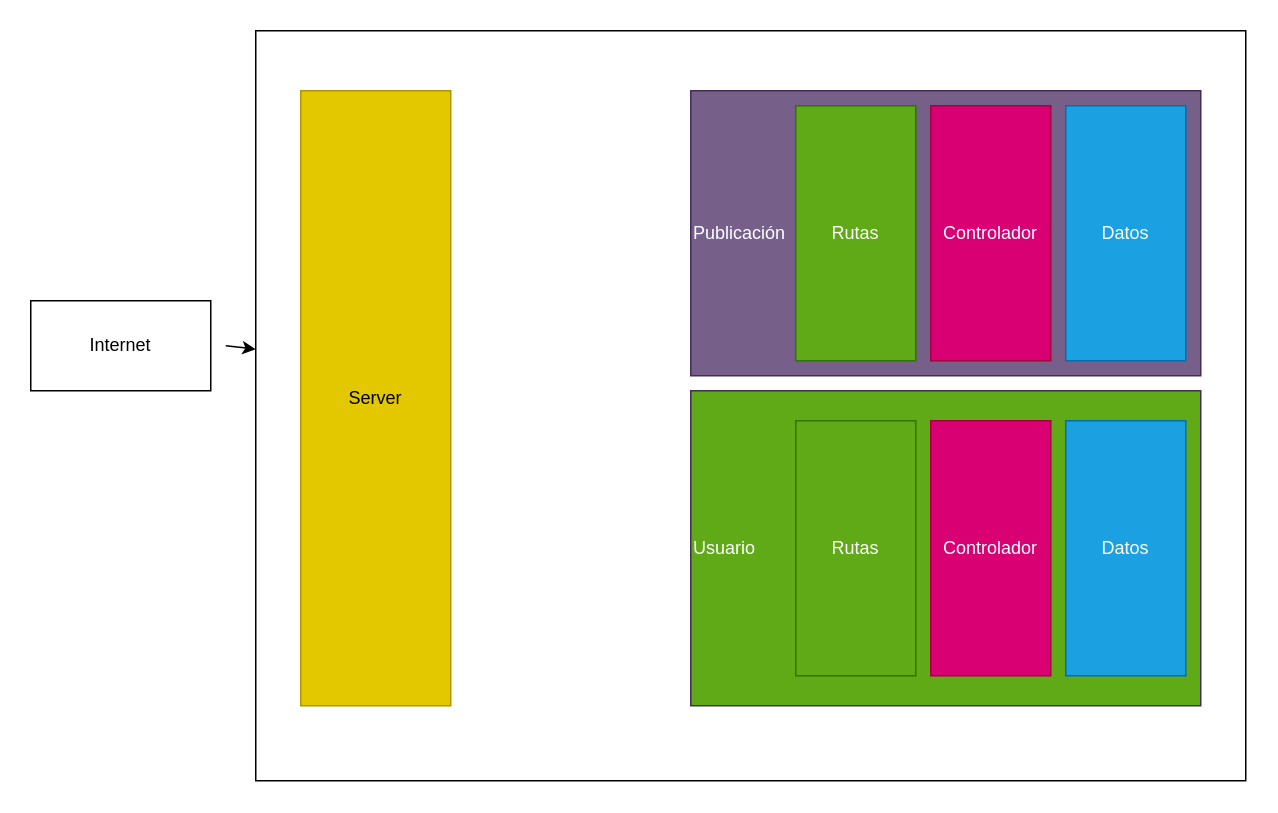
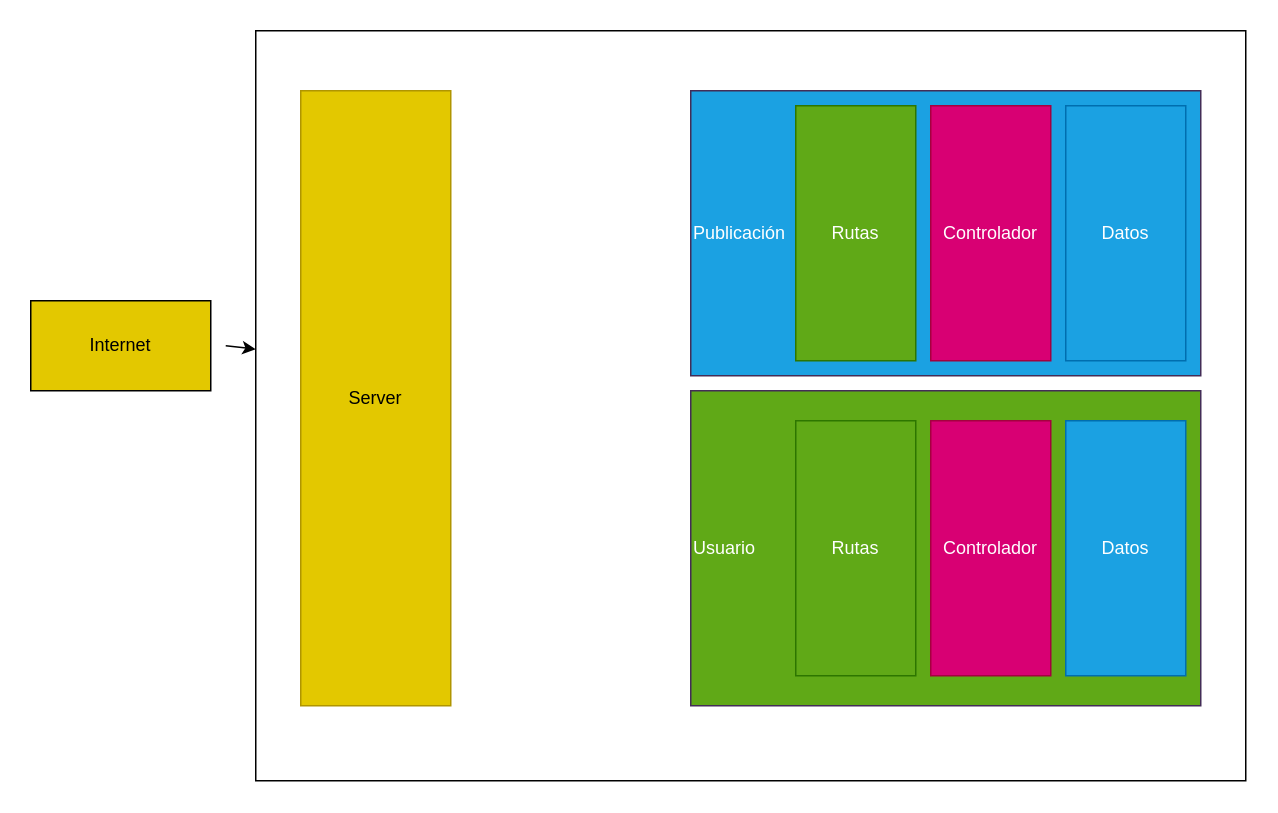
node "Publicación": fillcolor #76608a -> #1ba1e2
node "Internet": fillcolor #ffffff -> #e3c800
